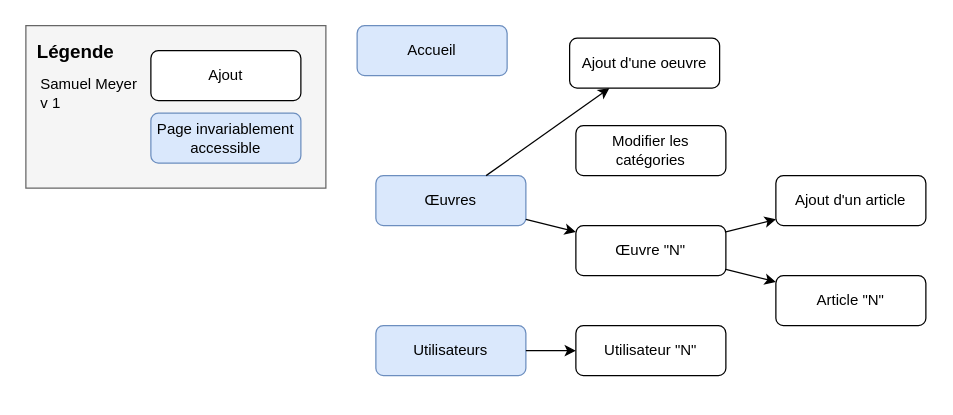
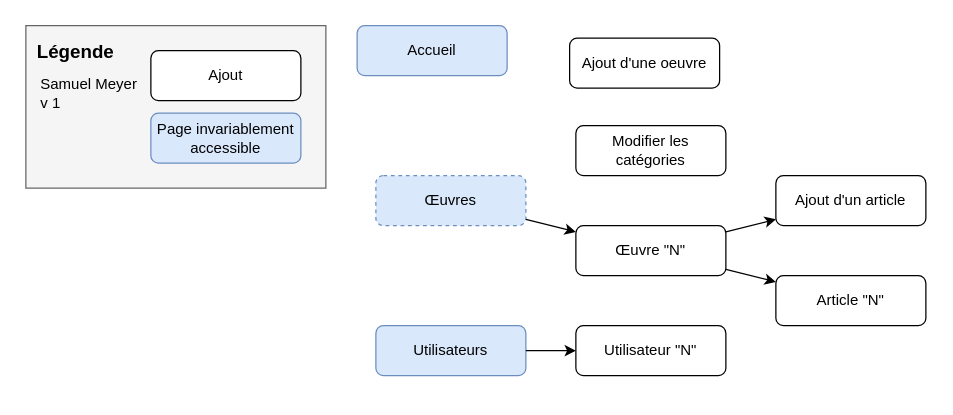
edge "Œuvres" -> "Ajout d'une oeuvre": removed
node "Œuvres": style solid -> dashed
